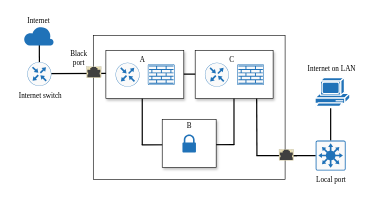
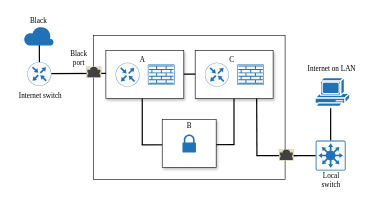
node "Internet": label "Internet" -> "Black"
node "Local port": label "Local port" -> "Local switch"
